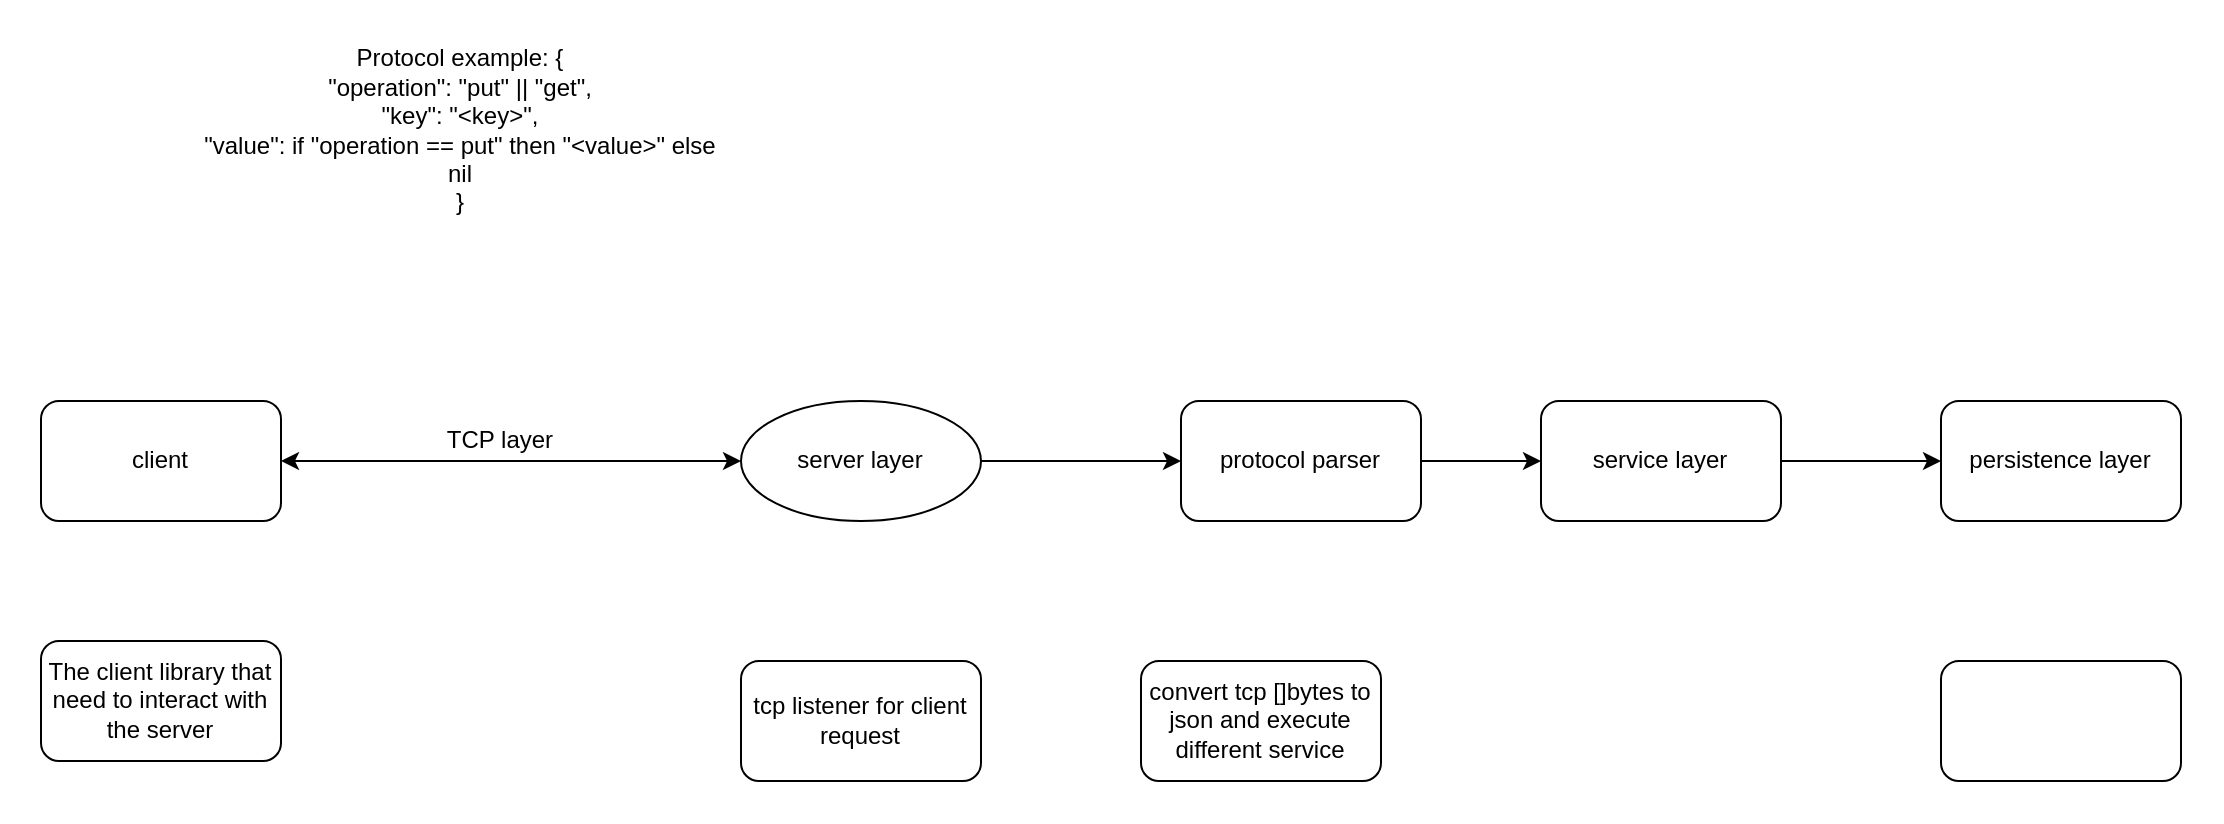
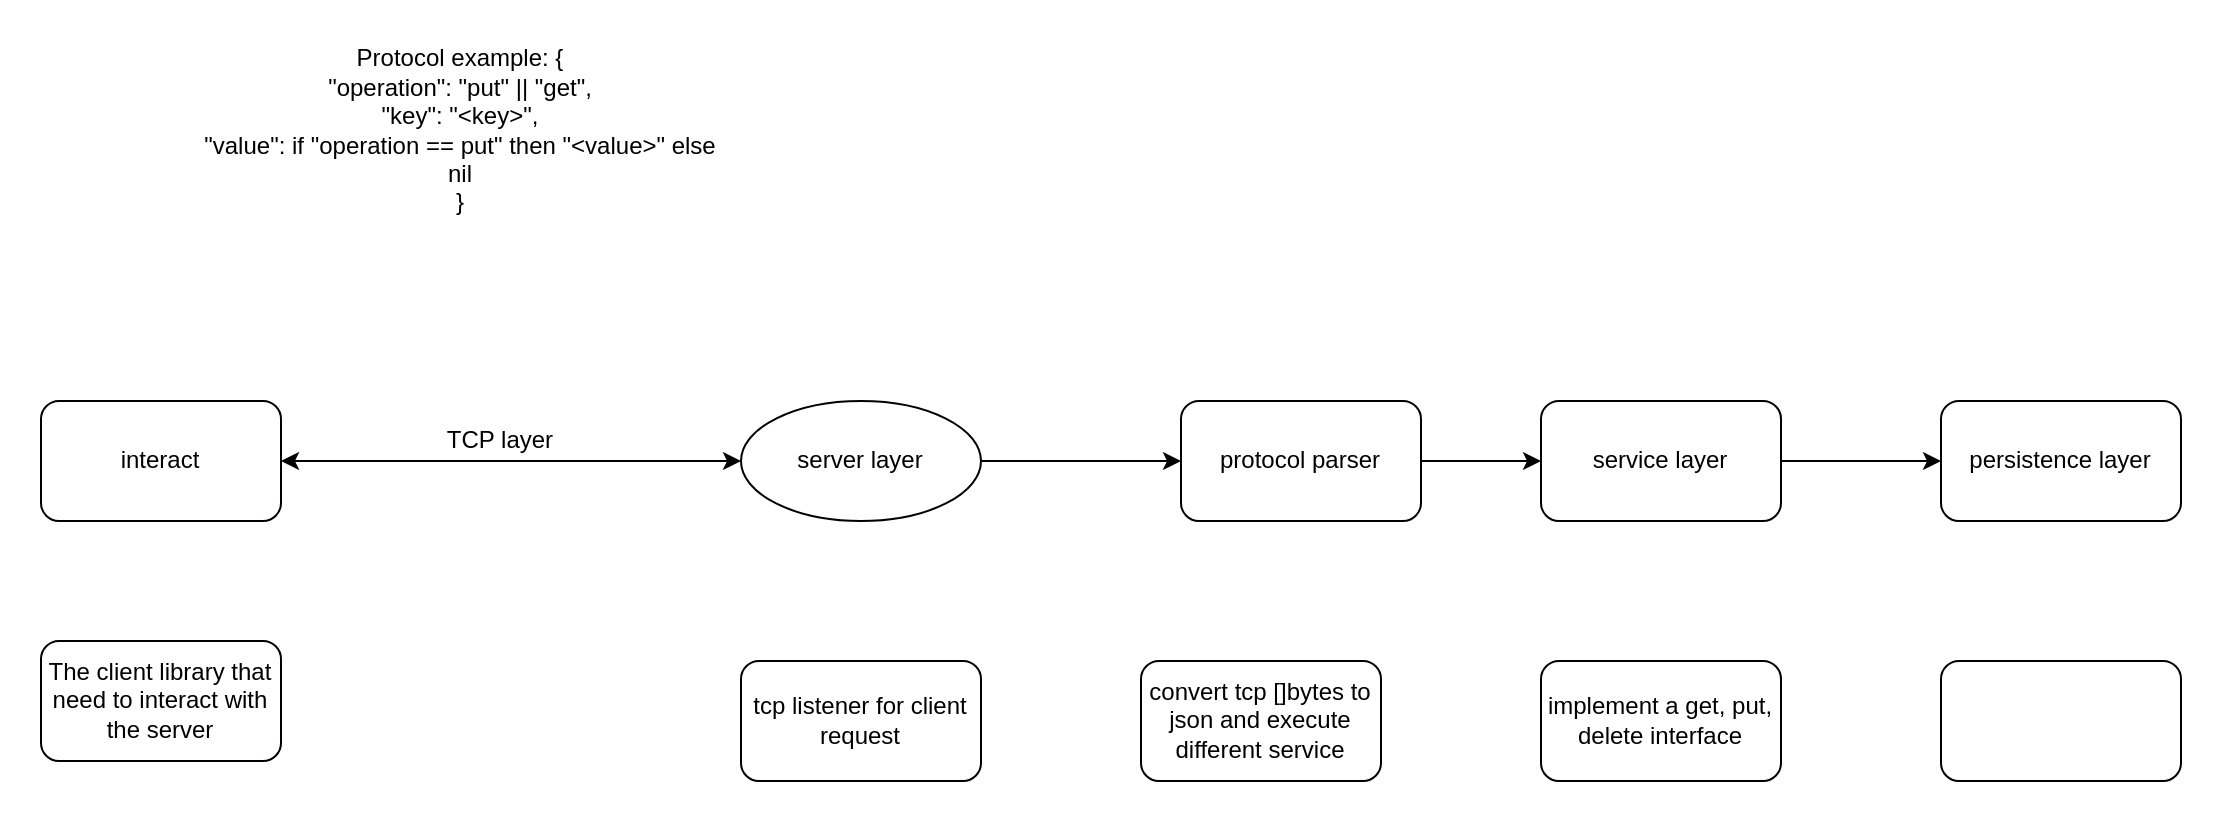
node "client": label "client" -> "interact"
node "implement a get, put, delete interface": added
